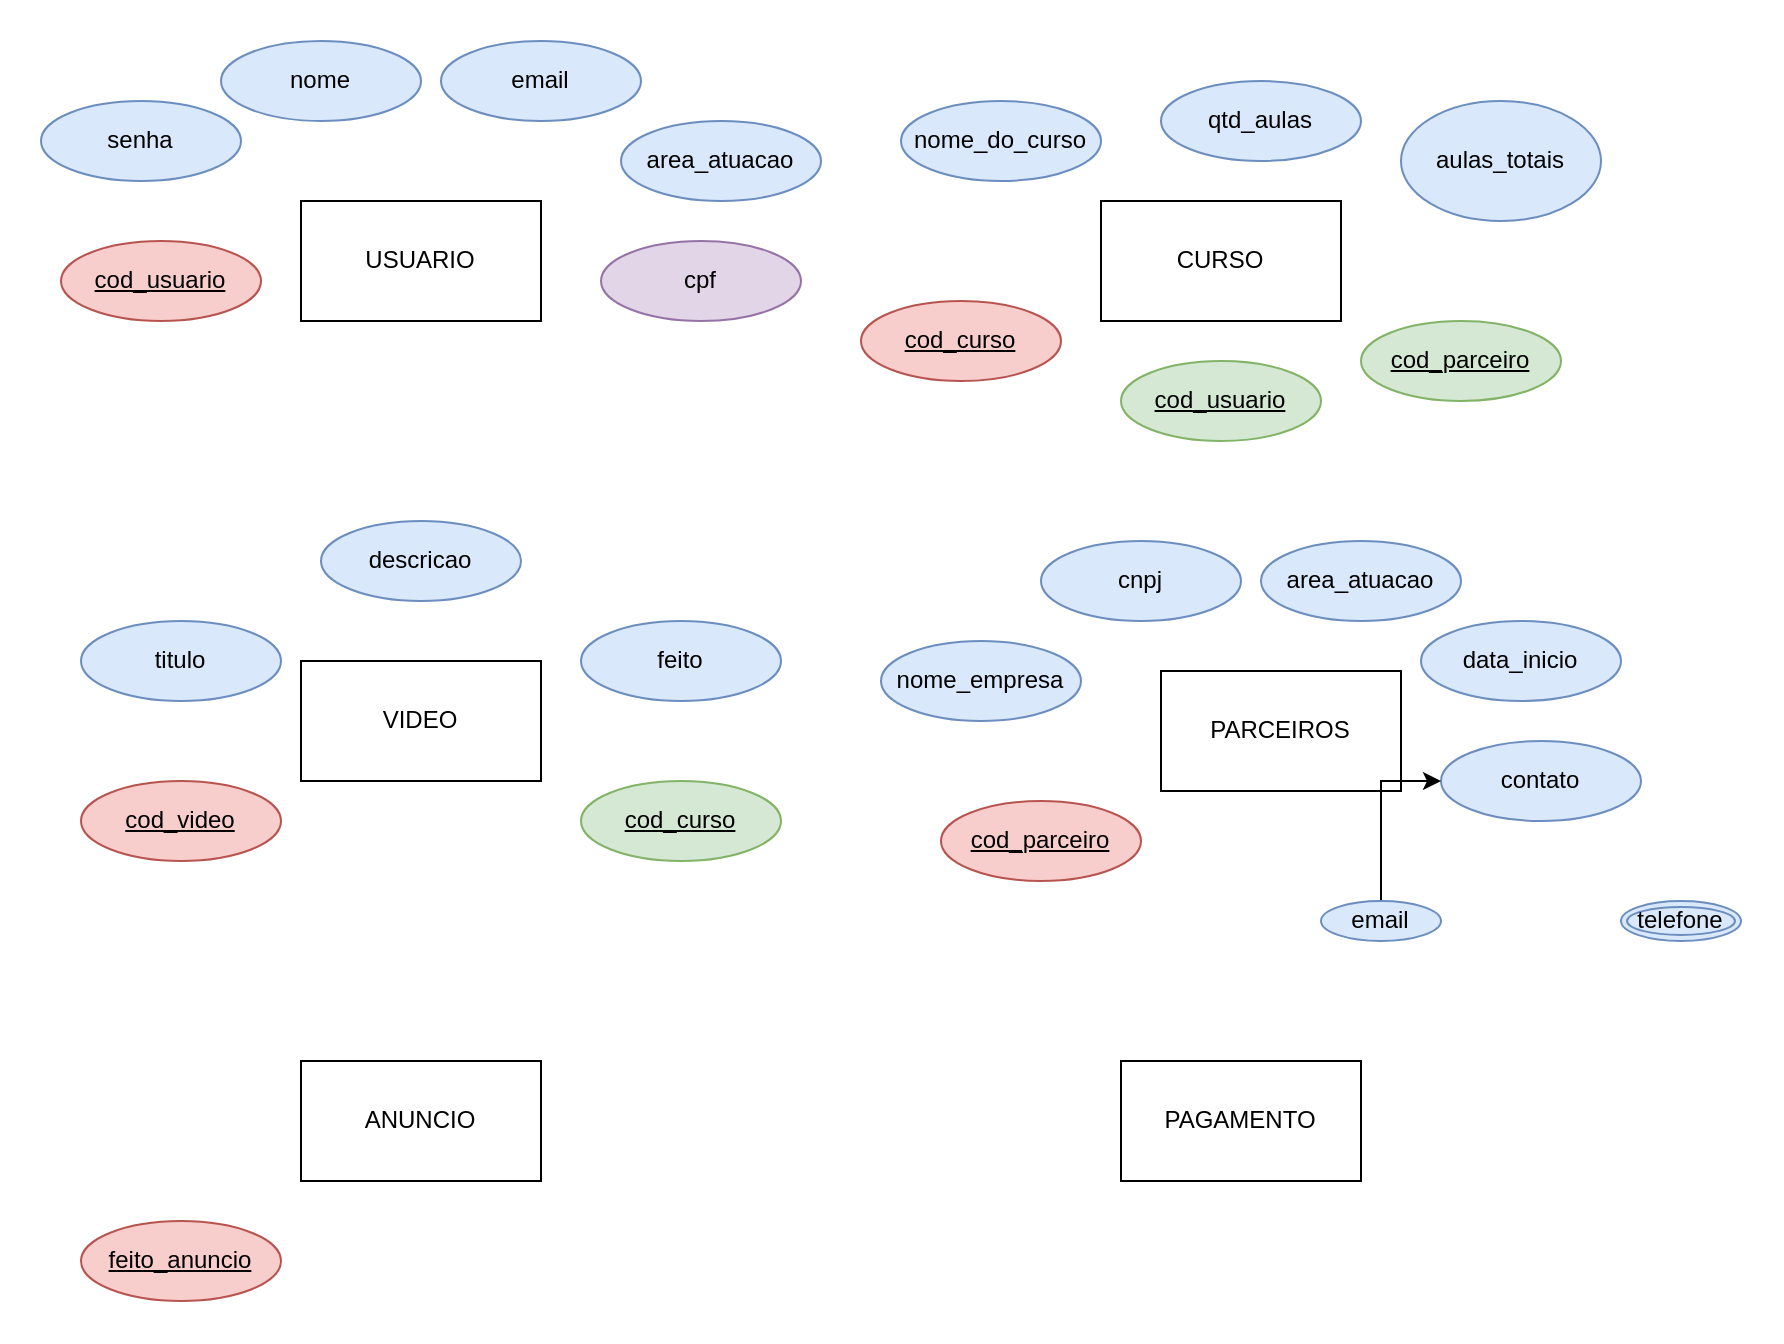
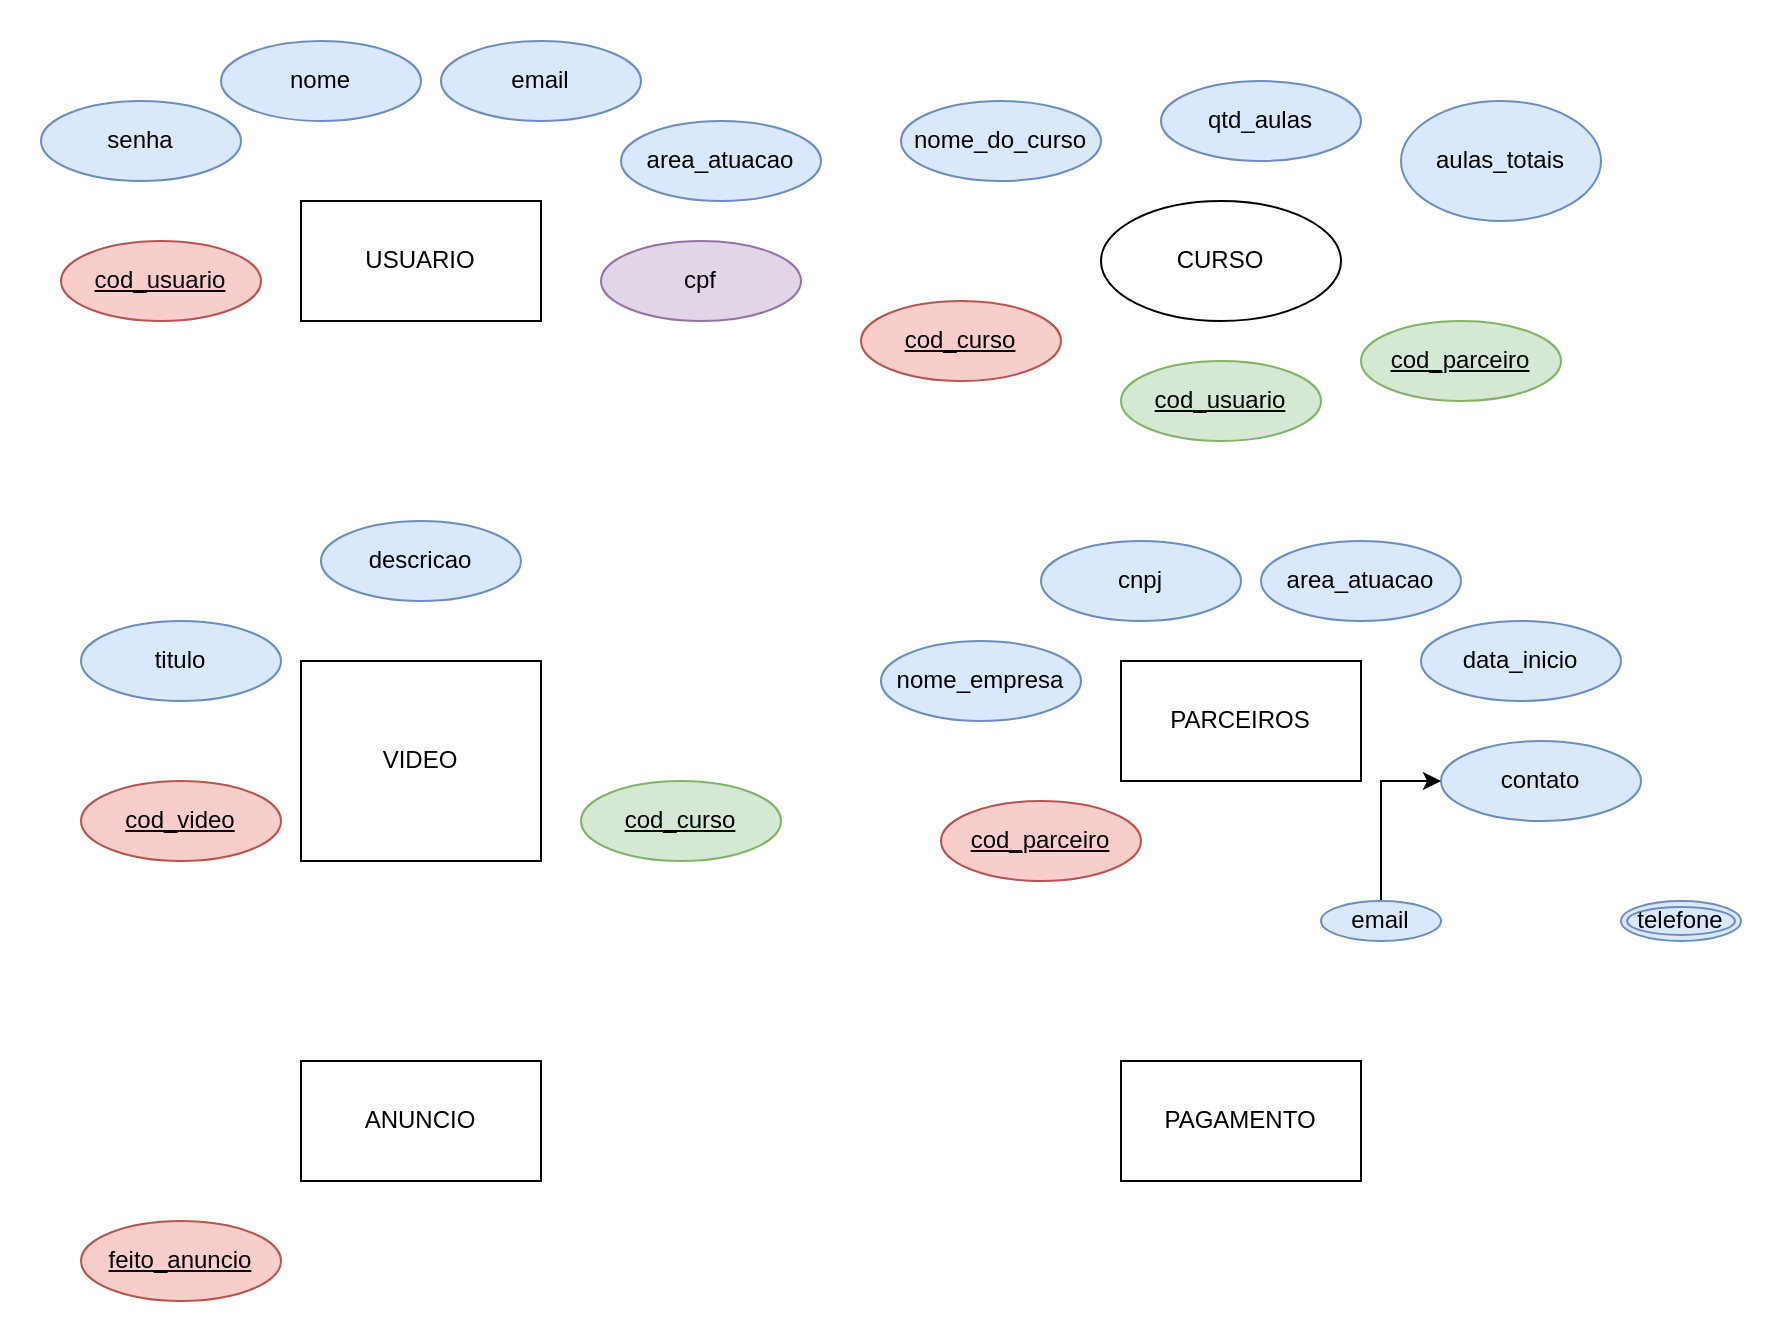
node "CURSO": shape rectangle -> ellipse
node "feito": removed
node "VIDEO": size 240x120 -> 240x200
node "PARCEIROS": moved (1281, 731) -> (1241, 721)
